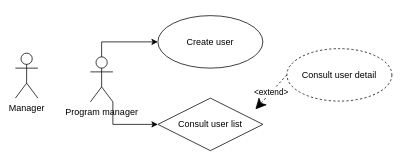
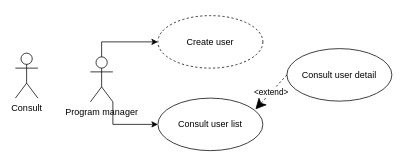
node "Create user": style solid -> dashed
node "Consult user detail": style dashed -> solid
node "Manager": label "Manager" -> "Consult"
node "Consult user list": shape diamond -> ellipse
